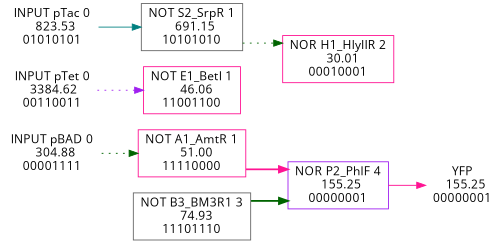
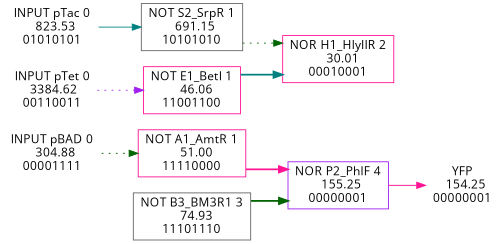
edge "NOT E1_BetI 1 46.06 11001100" -> "NOR H1_HlyIIR 2 30.01 00010001": added
node "YFP 155.25 00000001": label "YFP 155.25 00000001" -> "YFP 154.25 00000001"
